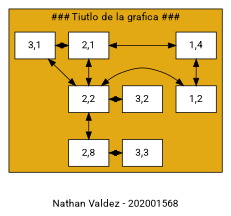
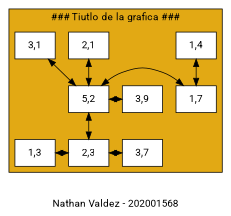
edge "3,1" -- "2,1": removed
edge "2,1" -- "1,4": removed
node "2,2": label "2,2" -> "5,2"
node "3,2": label "3,2" -> "3,9"
node "1,2": label "1,2" -> "1,7"
node "1,3": added
node "2,8": label "2,8" -> "2,3"
node "3,3": label "3,3" -> "3,7"
